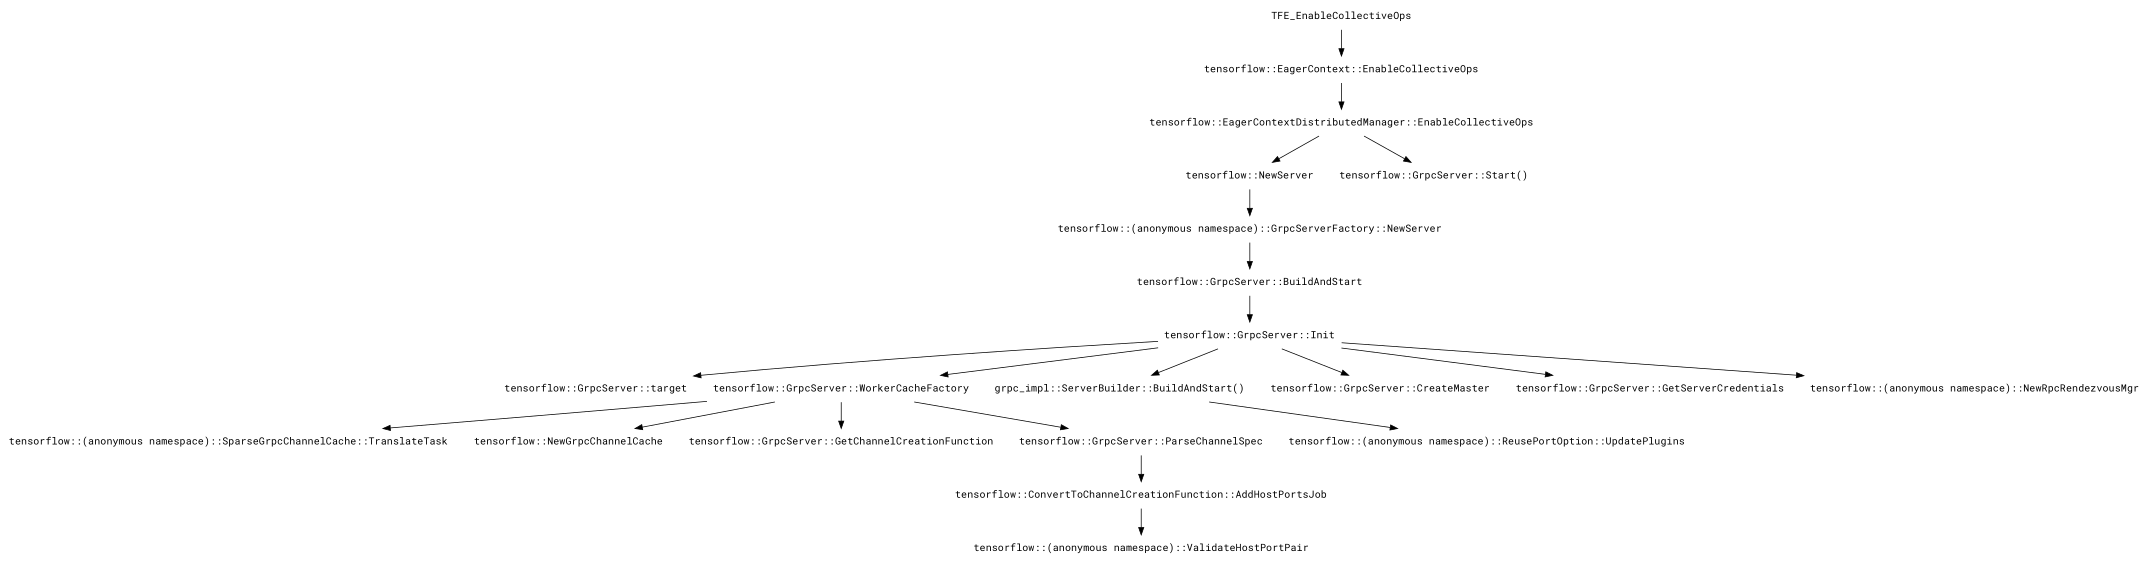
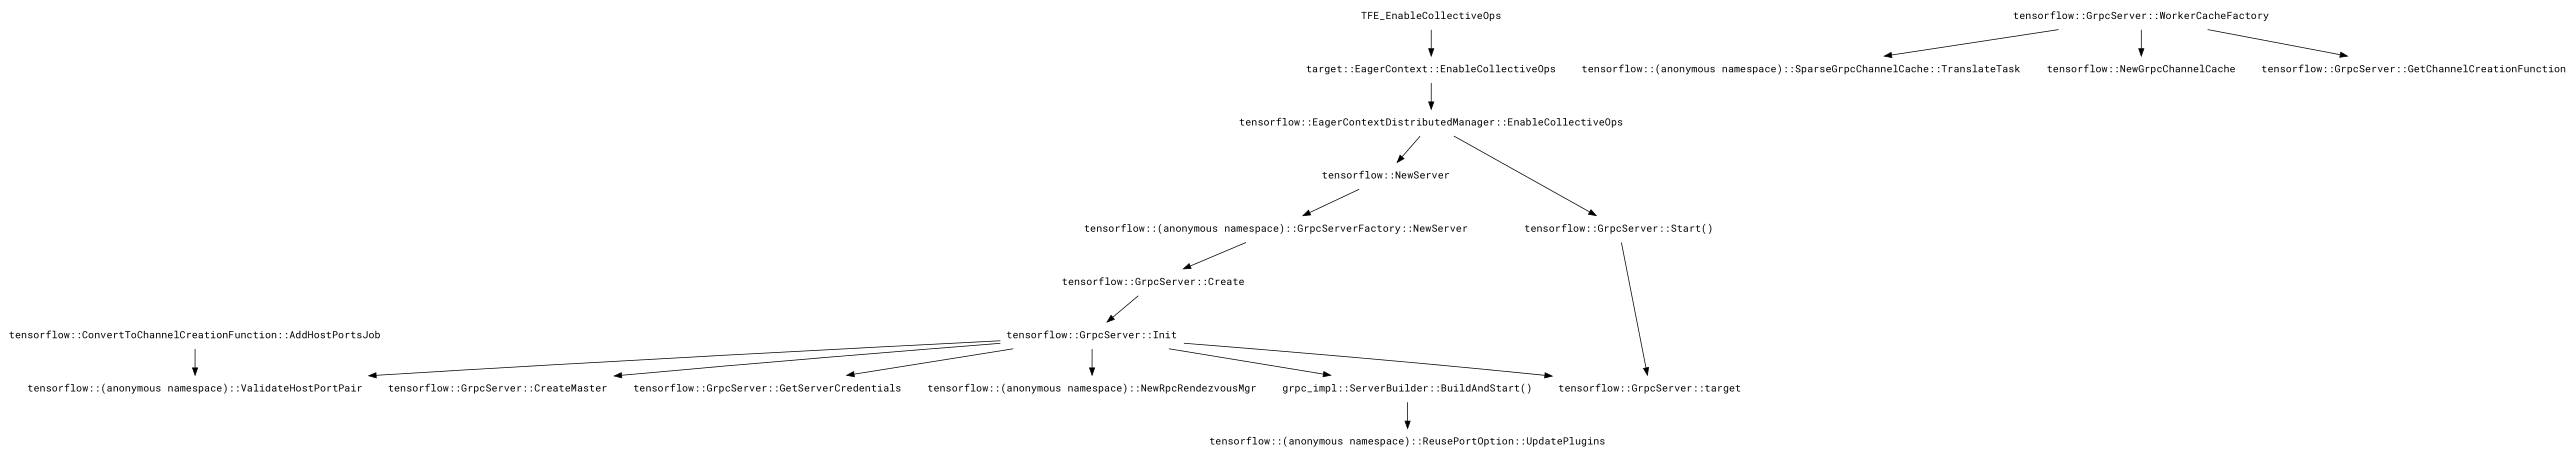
node "tensorflow::EagerContext::EnableCollectiveOps": label "tensorflow::EagerContext::EnableCollectiveOps" -> "target::EagerContext::EnableCollectiveOps"
node "tensorflow::GrpcServer::BuildAndStart": label "tensorflow::GrpcServer::BuildAndStart" -> "tensorflow::GrpcServer::Create"
edge "tensorflow::GrpcServer::Start()" -> "tensorflow::GrpcServer::target": added
edge "tensorflow::GrpcServer::Init" -> "tensorflow::GrpcServer::WorkerCacheFactory": now "tensorflow::GrpcServer::Init" -> "tensorflow::(anonymous namespace)::ValidateHostPortPair"
node "tensorflow::GrpcServer::ParseChannelSpec": removed
